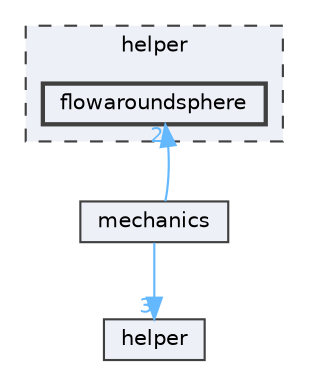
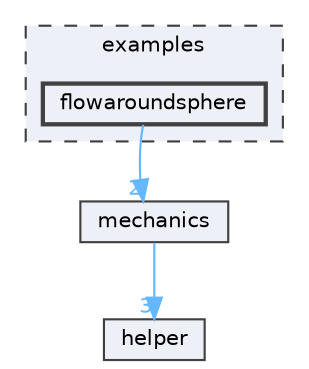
cluster "helper": label "helper" -> "examples"
edge "mechanics" -> "flowaroundsphere": reversed
